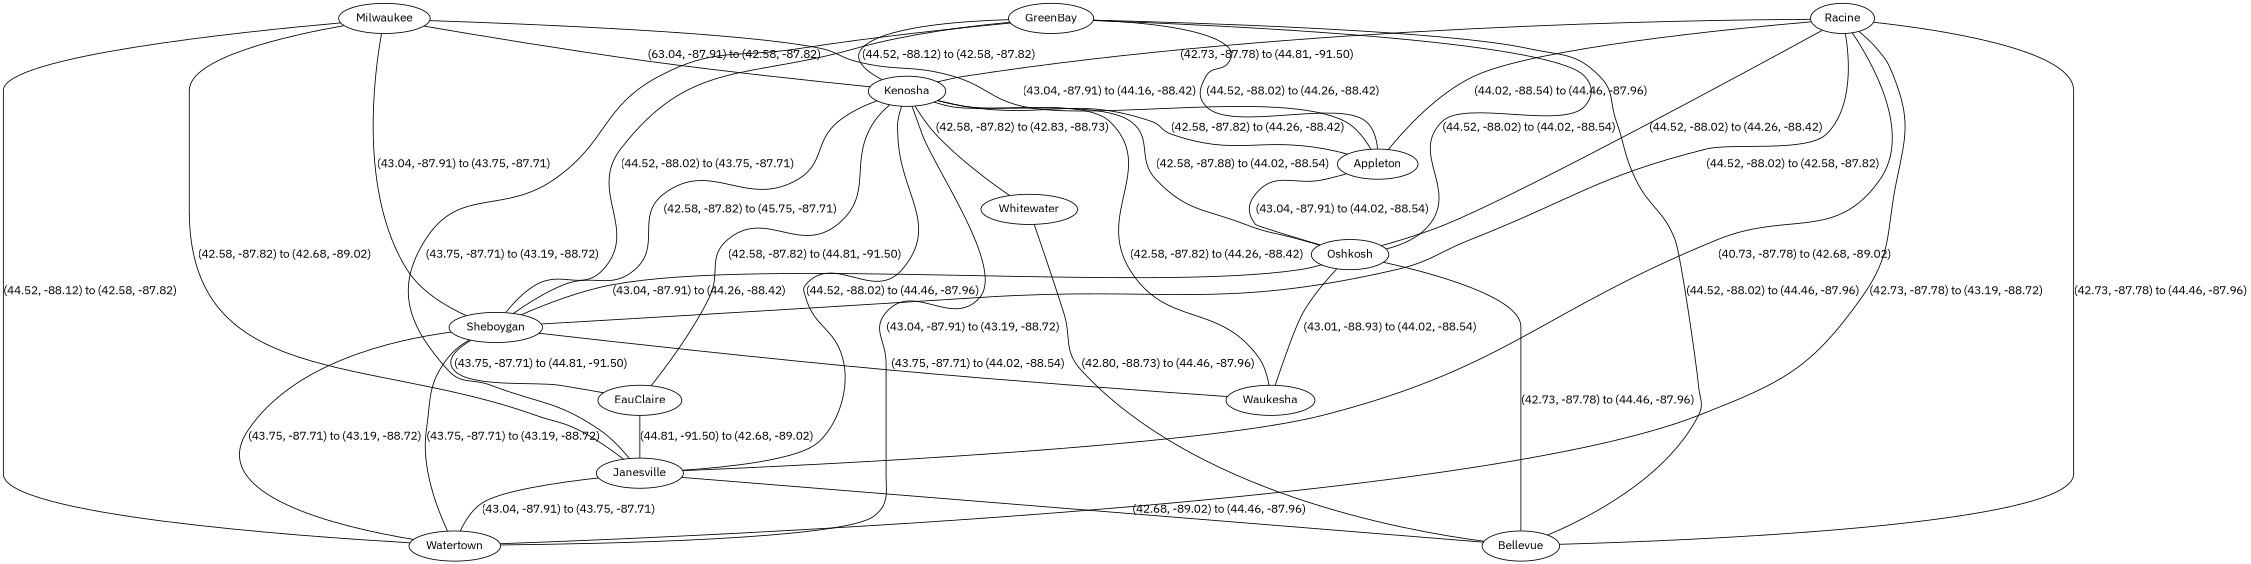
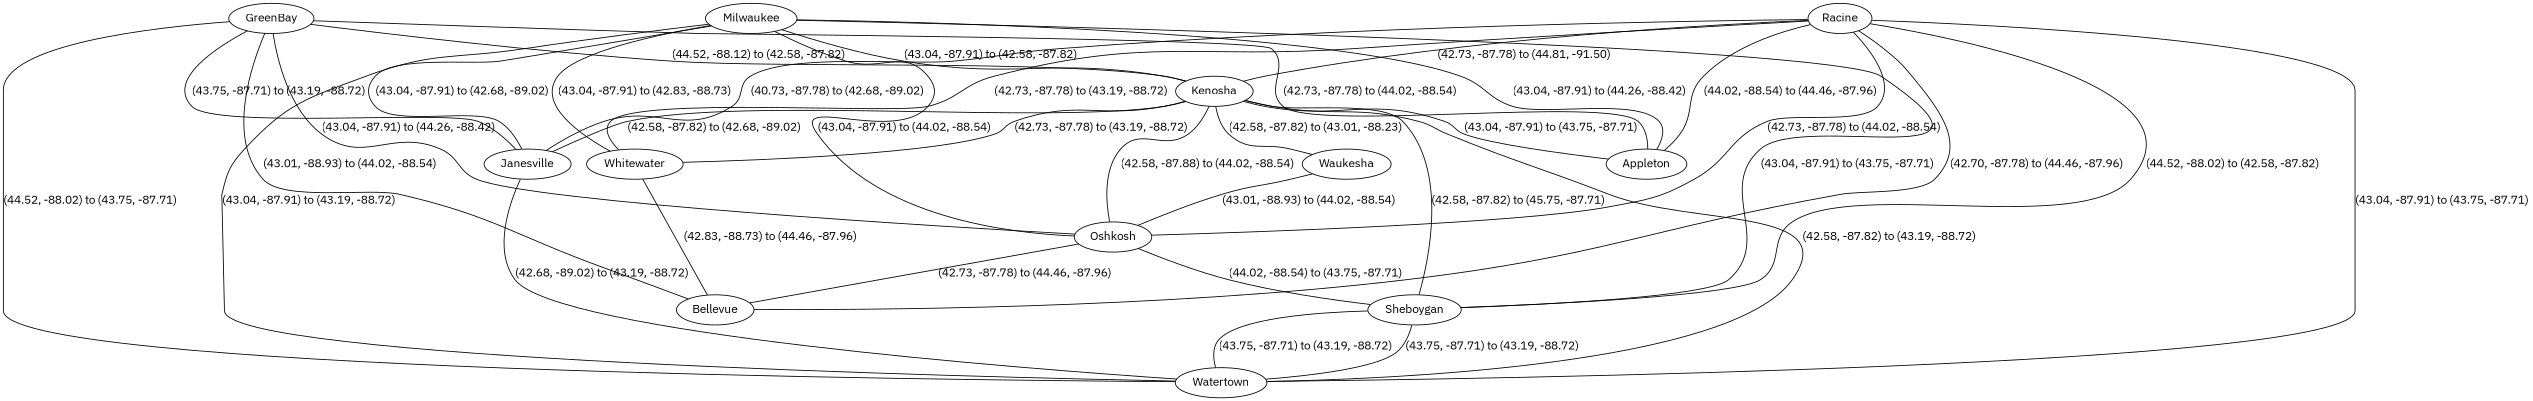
edge "Racine" -- "Whitewater": added, label "(42.73, -87.78) to (43.19, -88.72)"
edge "Milwaukee" -- "Kenosha": label "(63.04, -87.91) to (42.58, -87.82)" -> "(43.04, -87.91) to (42.58, -87.82)"
edge "Milwaukee" -- "Whitewater": added, label "(43.04, -87.91) to (42.83, -88.73)"
edge "GreenBay" -- "Sheboygan": now "GreenBay" -- "Watertown"
edge "Milwaukee" -- "Appleton": label "(43.04, -87.91) to (44.16, -88.42)" -> "(43.04, -87.91) to (44.26, -88.42)"
edge "GreenBay" -- "Appleton": label "(44.52, -88.02) to (44.26, -88.42)" -> "(42.73, -87.78) to (44.02, -88.54)"
edge "Kenosha" -- "Whitewater": label "(42.58, -87.82) to (42.83, -88.73)" -> "(42.73, -87.78) to (43.19, -88.72)"
edge "Kenosha" -- "Appleton": label "(42.58, -87.82) to (44.26, -88.42)" -> "(43.04, -87.91) to (43.75, -87.71)"
edge "GreenBay" -- "Oshkosh": label "(44.52, -88.02) to (44.02, -88.54)" -> "(43.04, -87.91) to (44.26, -88.42)"
edge "Racine" -- "Oshkosh": label "(44.52, -88.02) to (44.26, -88.42)" -> "(42.73, -87.78) to (44.02, -88.54)"
edge "Appleton" -- "Oshkosh": now "Milwaukee" -- "Oshkosh"
edge "Milwaukee" -- "Janesville": label "(42.58, -87.82) to (42.68, -89.02)" -> "(43.04, -87.91) to (42.68, -89.02)"
edge "Kenosha" -- "Waukesha": label "(42.58, -87.82) to (44.26, -88.42)" -> "(42.58, -87.82) to (43.01, -88.23)"
edge "Milwaukee" -- "Watertown": label "(44.52, -88.12) to (42.58, -87.82)" -> "(43.04, -87.91) to (43.19, -88.72)"
edge "Oshkosh" -- "Sheboygan": label "(43.04, -87.91) to (44.26, -88.42)" -> "(44.02, -88.54) to (43.75, -87.71)"
edge "Kenosha" -- "Janesville": label "(44.52, -88.02) to (44.46, -87.96)" -> "(42.58, -87.82) to (42.68, -89.02)"
edge "GreenBay" -- "Bellevue": label "(44.52, -88.02) to (44.46, -87.96)" -> "(43.01, -88.93) to (44.02, -88.54)"
edge "Racine" -- "Watertown": label "(42.73, -87.78) to (43.19, -88.72)" -> "(43.04, -87.91) to (43.75, -87.71)"
edge "Racine" -- "Bellevue": label "(42.73, -87.78) to (44.46, -87.96)" -> "(42.70, -87.78) to (44.46, -87.96)"
edge "Kenosha" -- "Watertown": label "(43.04, -87.91) to (43.19, -88.72)" -> "(42.58, -87.82) to (43.19, -88.72)"
edge "Whitewater" -- "Bellevue": label "(42.80, -88.73) to (44.46, -87.96)" -> "(42.83, -88.73) to (44.46, -87.96)"
edge "Sheboygan" -- "Waukesha": removed, label "(43.75, -87.71) to (44.02, -88.54)"
node "EauClaire": removed
edge "Janesville" -- "Bellevue": removed, label "(42.68, -89.02) to (44.46, -87.96)"
edge "Janesville" -- "Watertown": label "(43.04, -87.91) to (43.75, -87.71)" -> "(42.68, -89.02) to (43.19, -88.72)"
